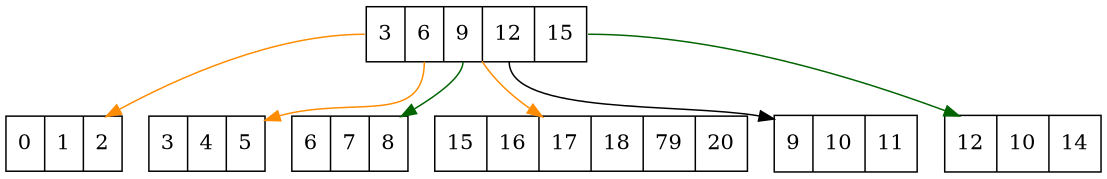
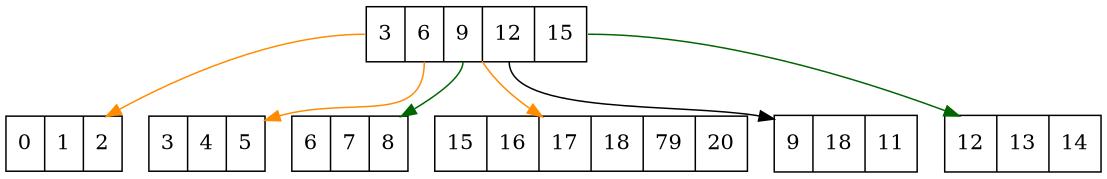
node "9": text "10" -> "18"
node "12": text "10" -> "13"
